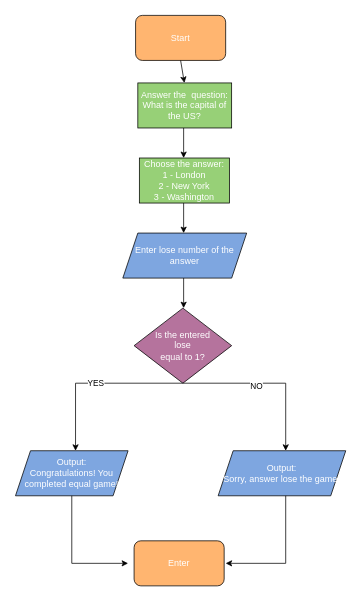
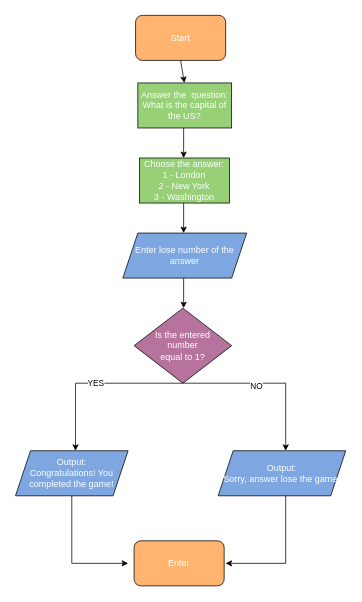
node "Is the entered lose equal to 1?": label "Is the entered lose equal to 1?" -> "Is the entered number equal to 1?"
node "Output: Congratulations! You completed equal game!": label "Output: Congratulations! You completed equal game!" -> "Output: Congratulations! You completed the game!"
